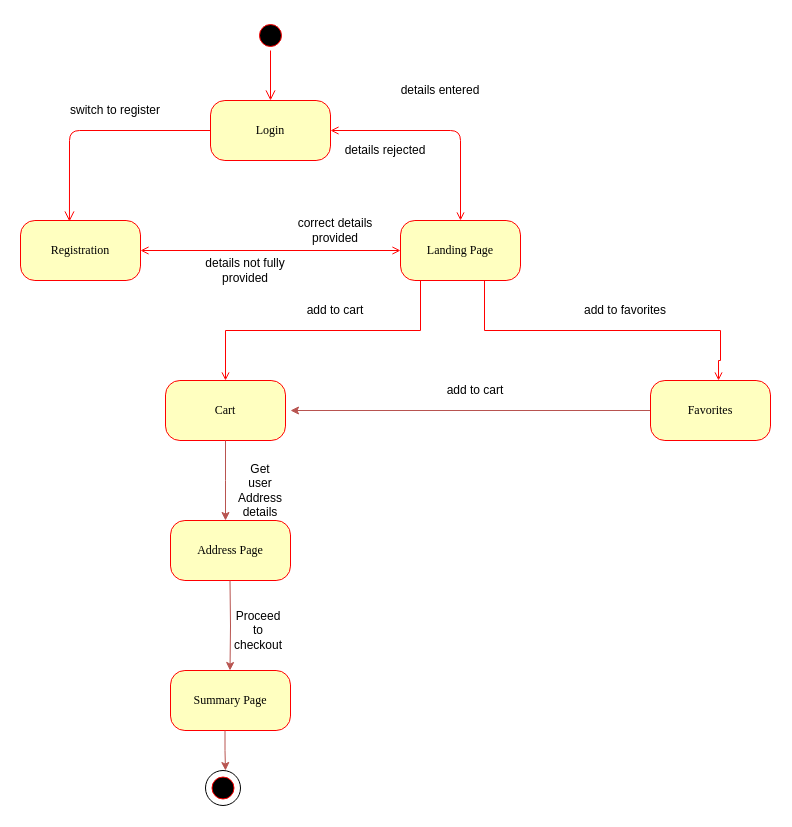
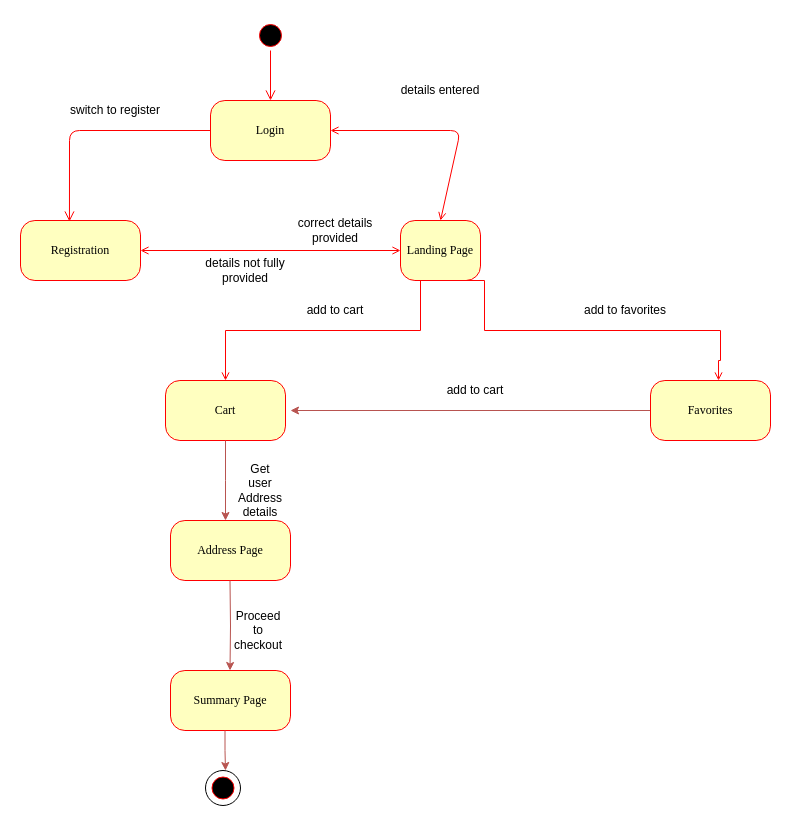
node "details rejected": removed
node "Landing Page": size 120x60 -> 80x60
